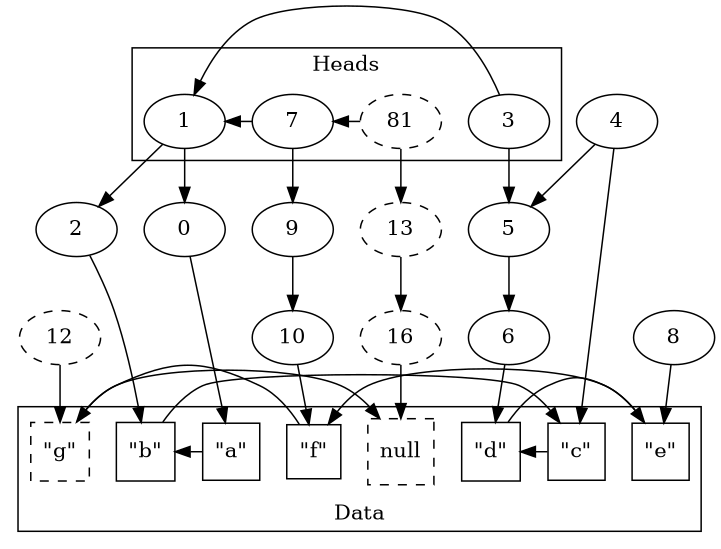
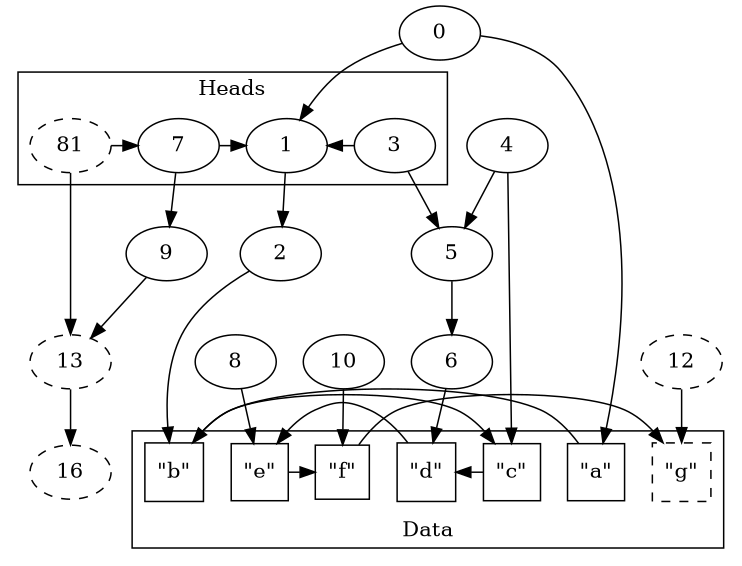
edge "1" -> "0": reversed
edge "9" -> "10": now "9" -> "13"
node "null": removed
